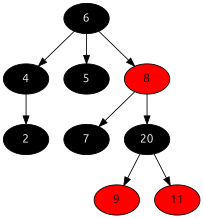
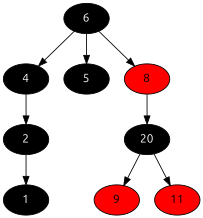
node "7": removed
node "1": added
